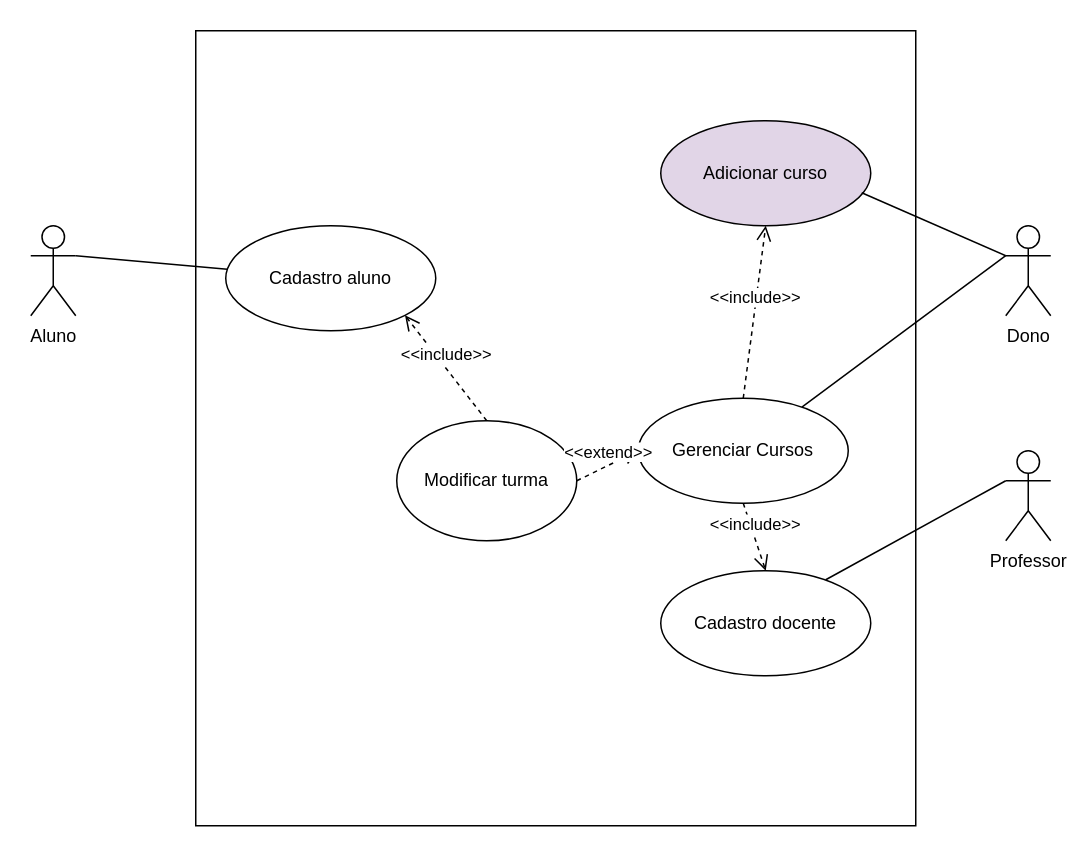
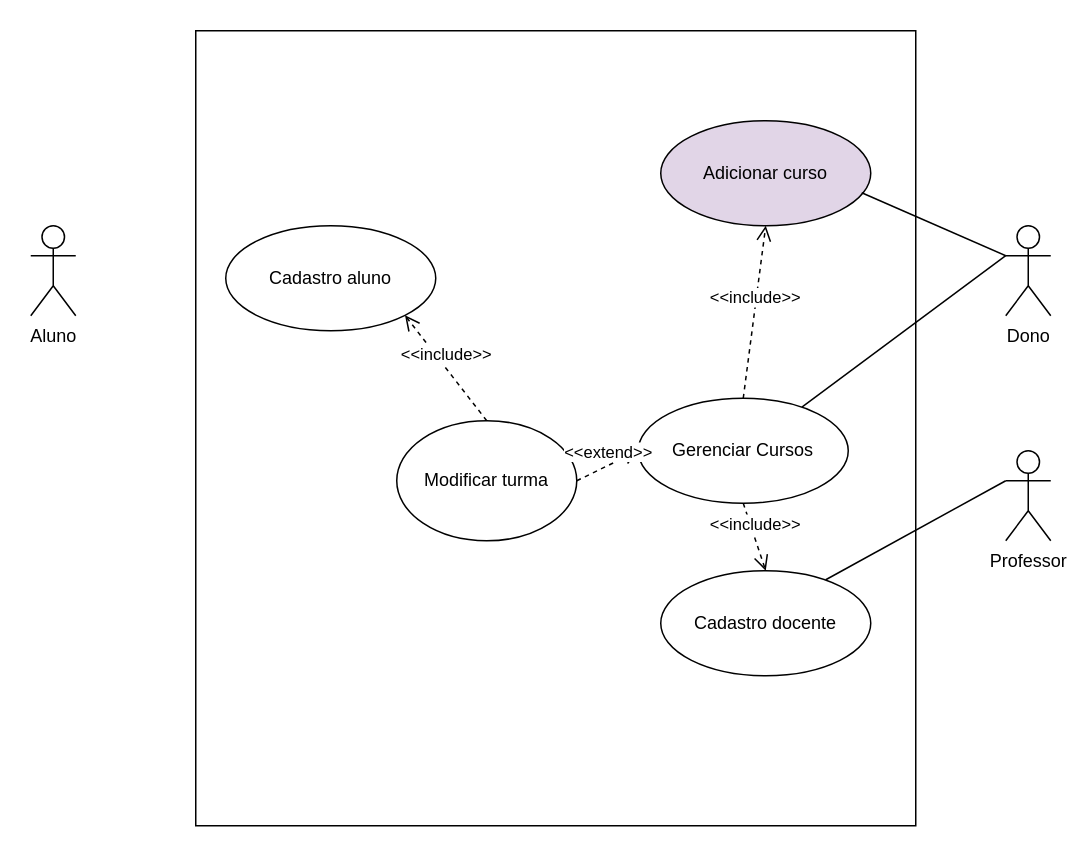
edge "Aluno" -- "Cadastro aluno": removed
